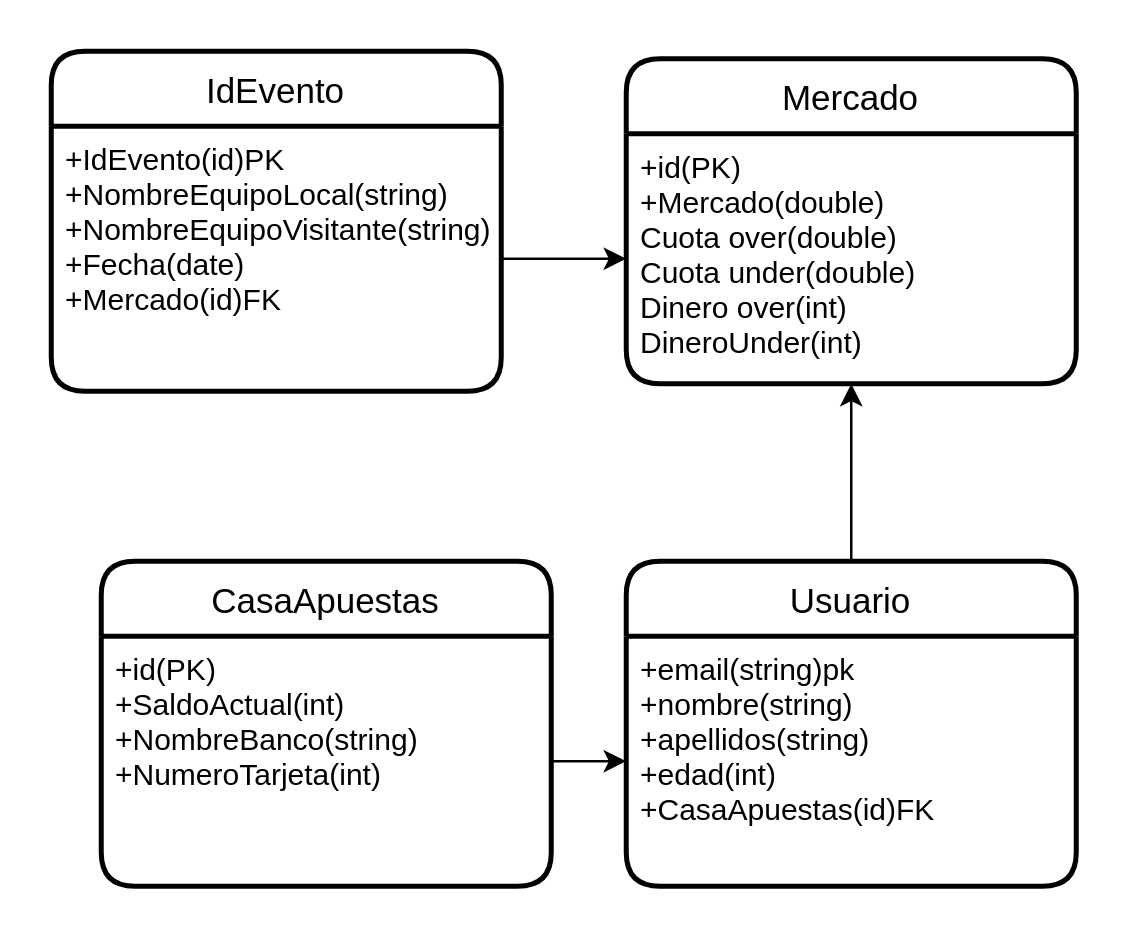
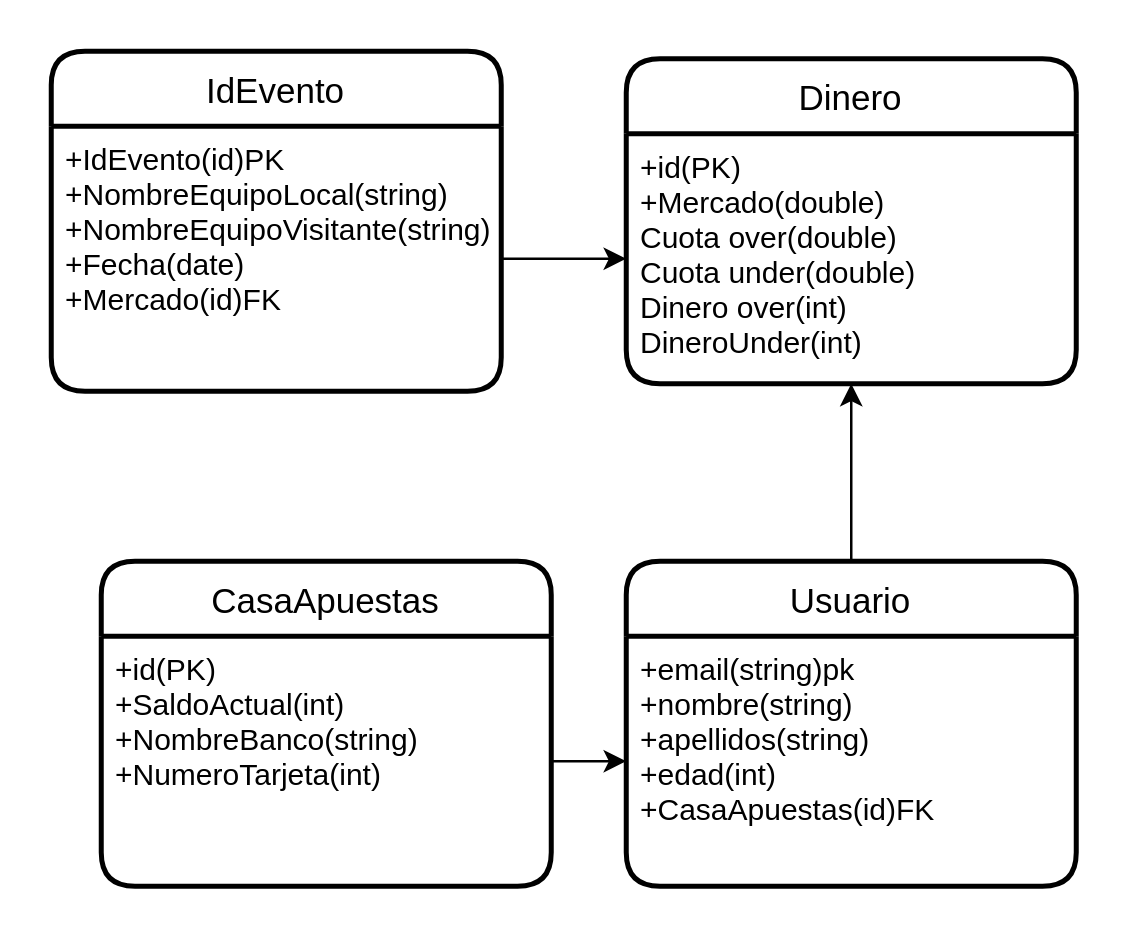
node "Mercado": label "Mercado" -> "Dinero"
